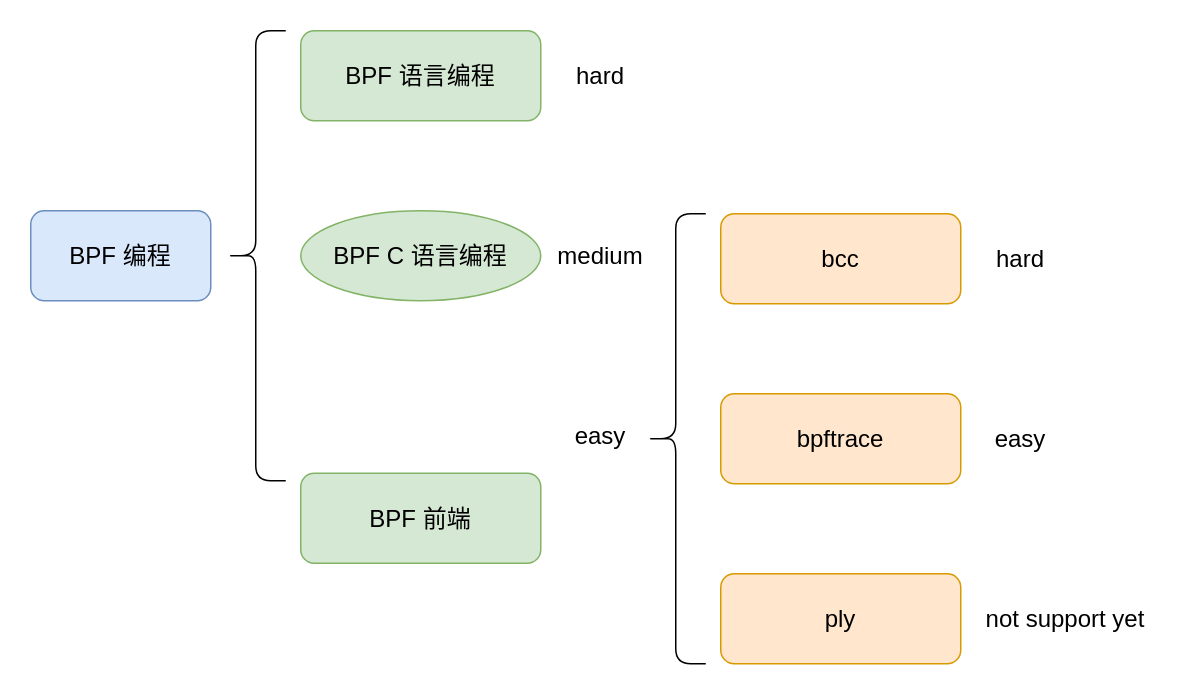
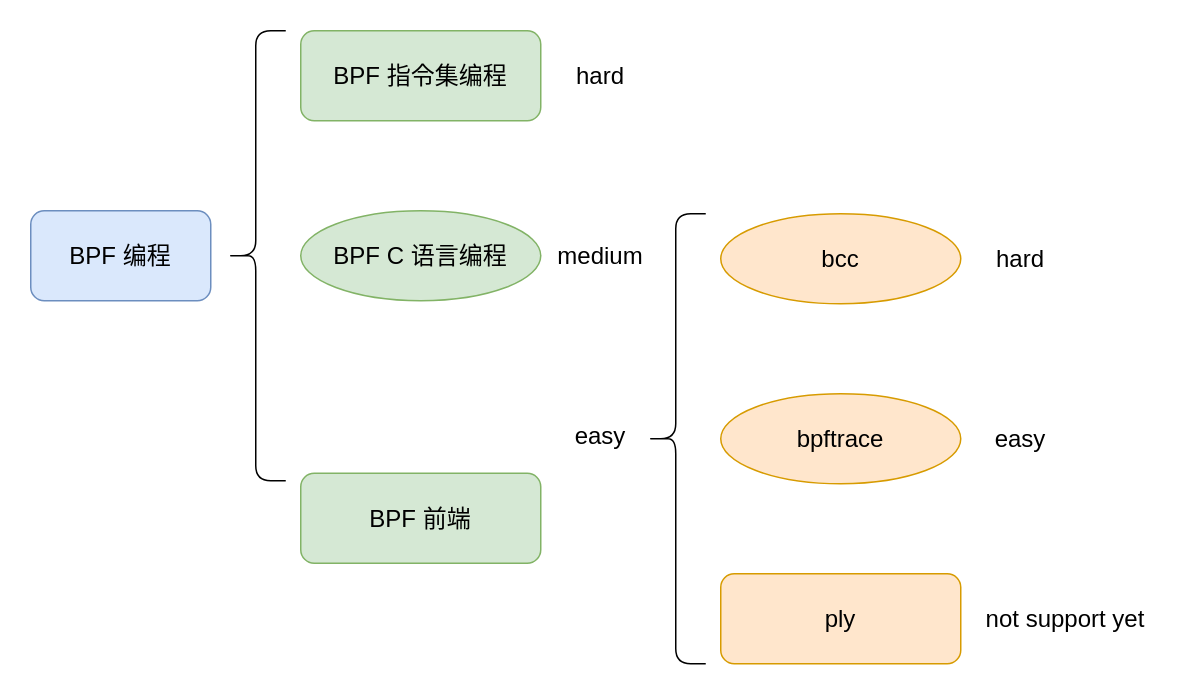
node "BPF 语言编程": label "BPF 语言编程" -> "BPF 指令集编程"
node "bcc": shape rounded rectangle -> ellipse
node "bpftrace": shape rounded rectangle -> ellipse
